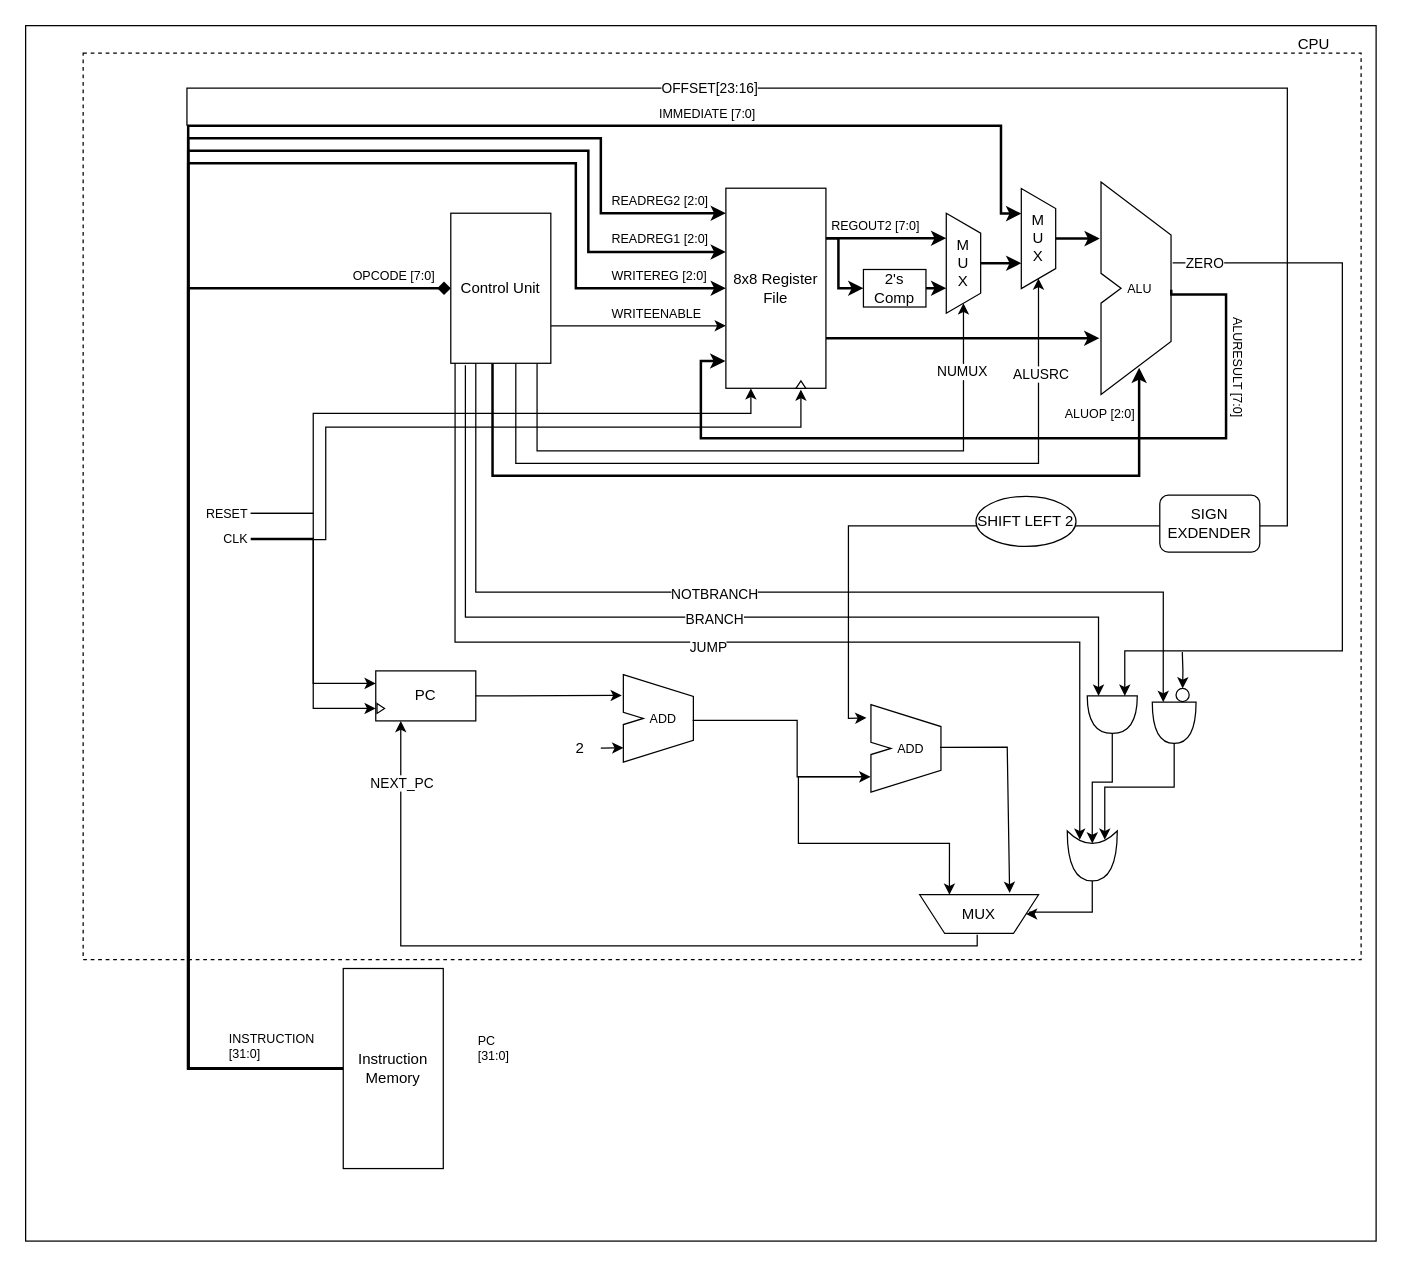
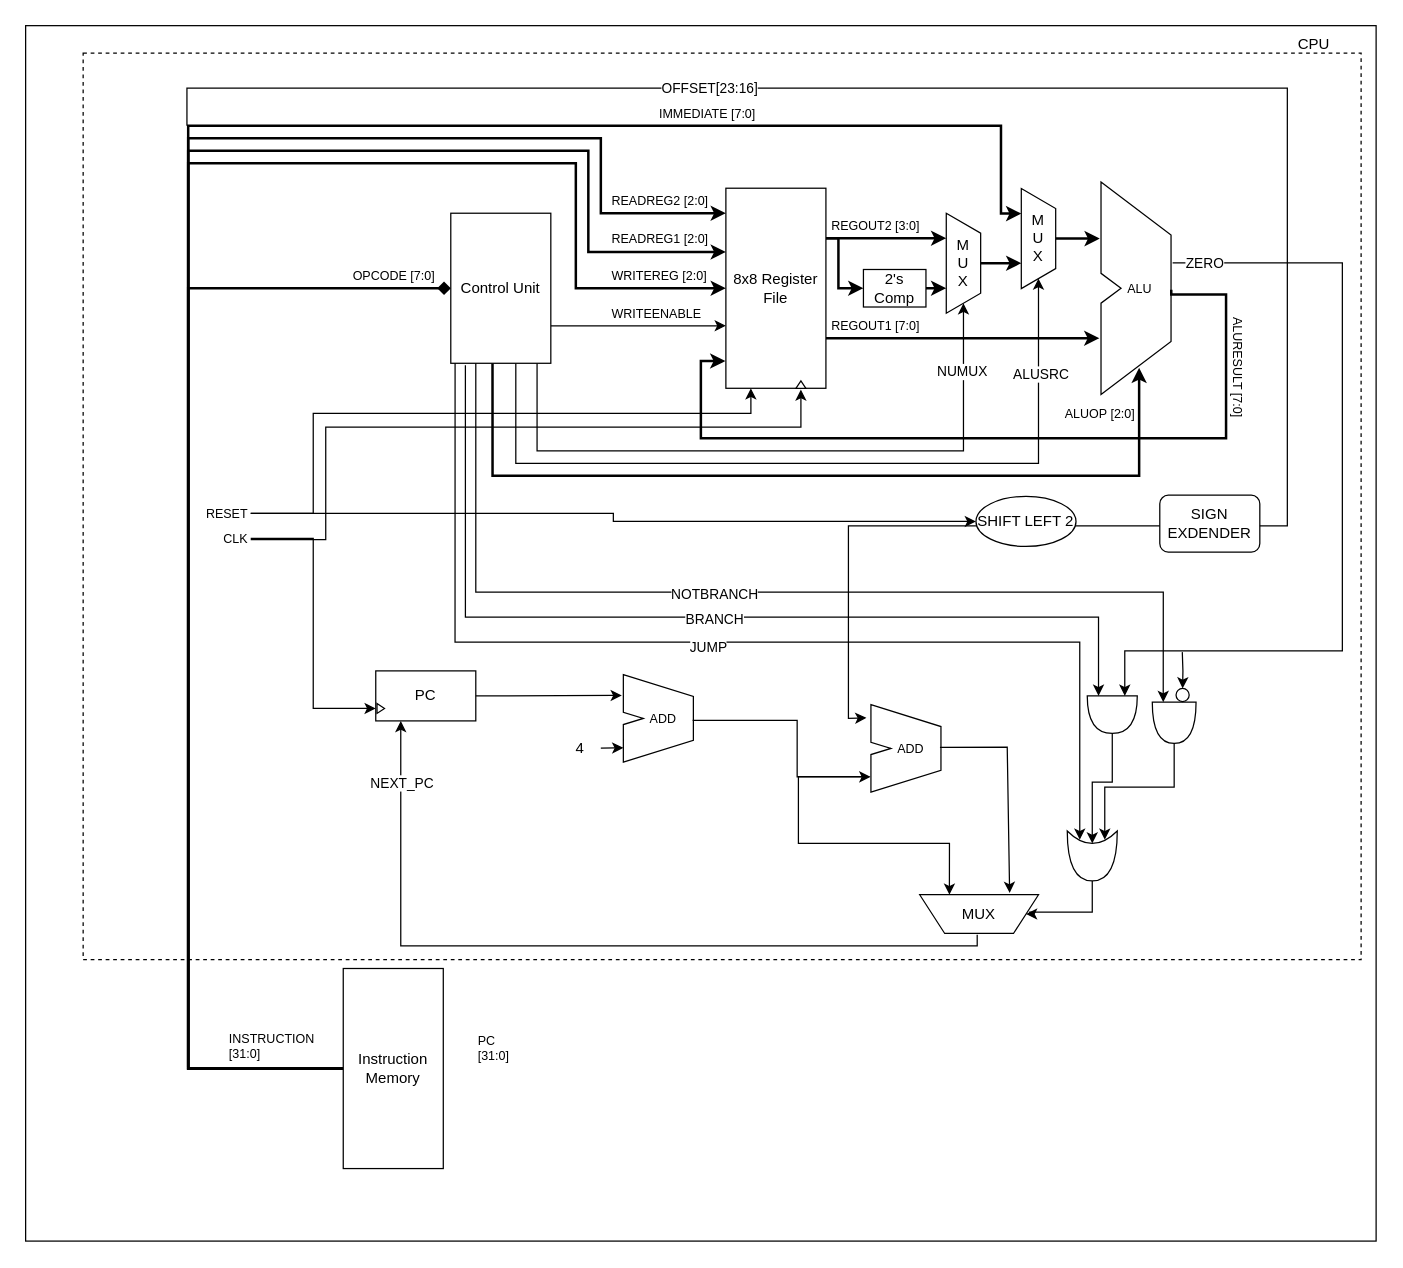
node "REGOUT2 [7:0]": label "REGOUT2 [7:0]" -> "REGOUT2 [3:0]"
node "REGOUT1 [7:0]": added
edge "RESET" -> "PC": now "RESET" -> "SHIFT LEFT 2"
node "2": label "2" -> "4"
